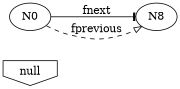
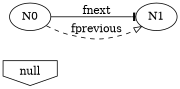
node "N8": label "N8" -> "N1"
